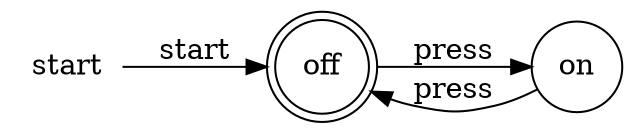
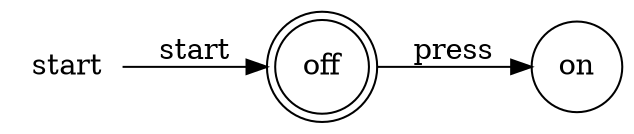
edge "on" -> "off": removed, label "press"
